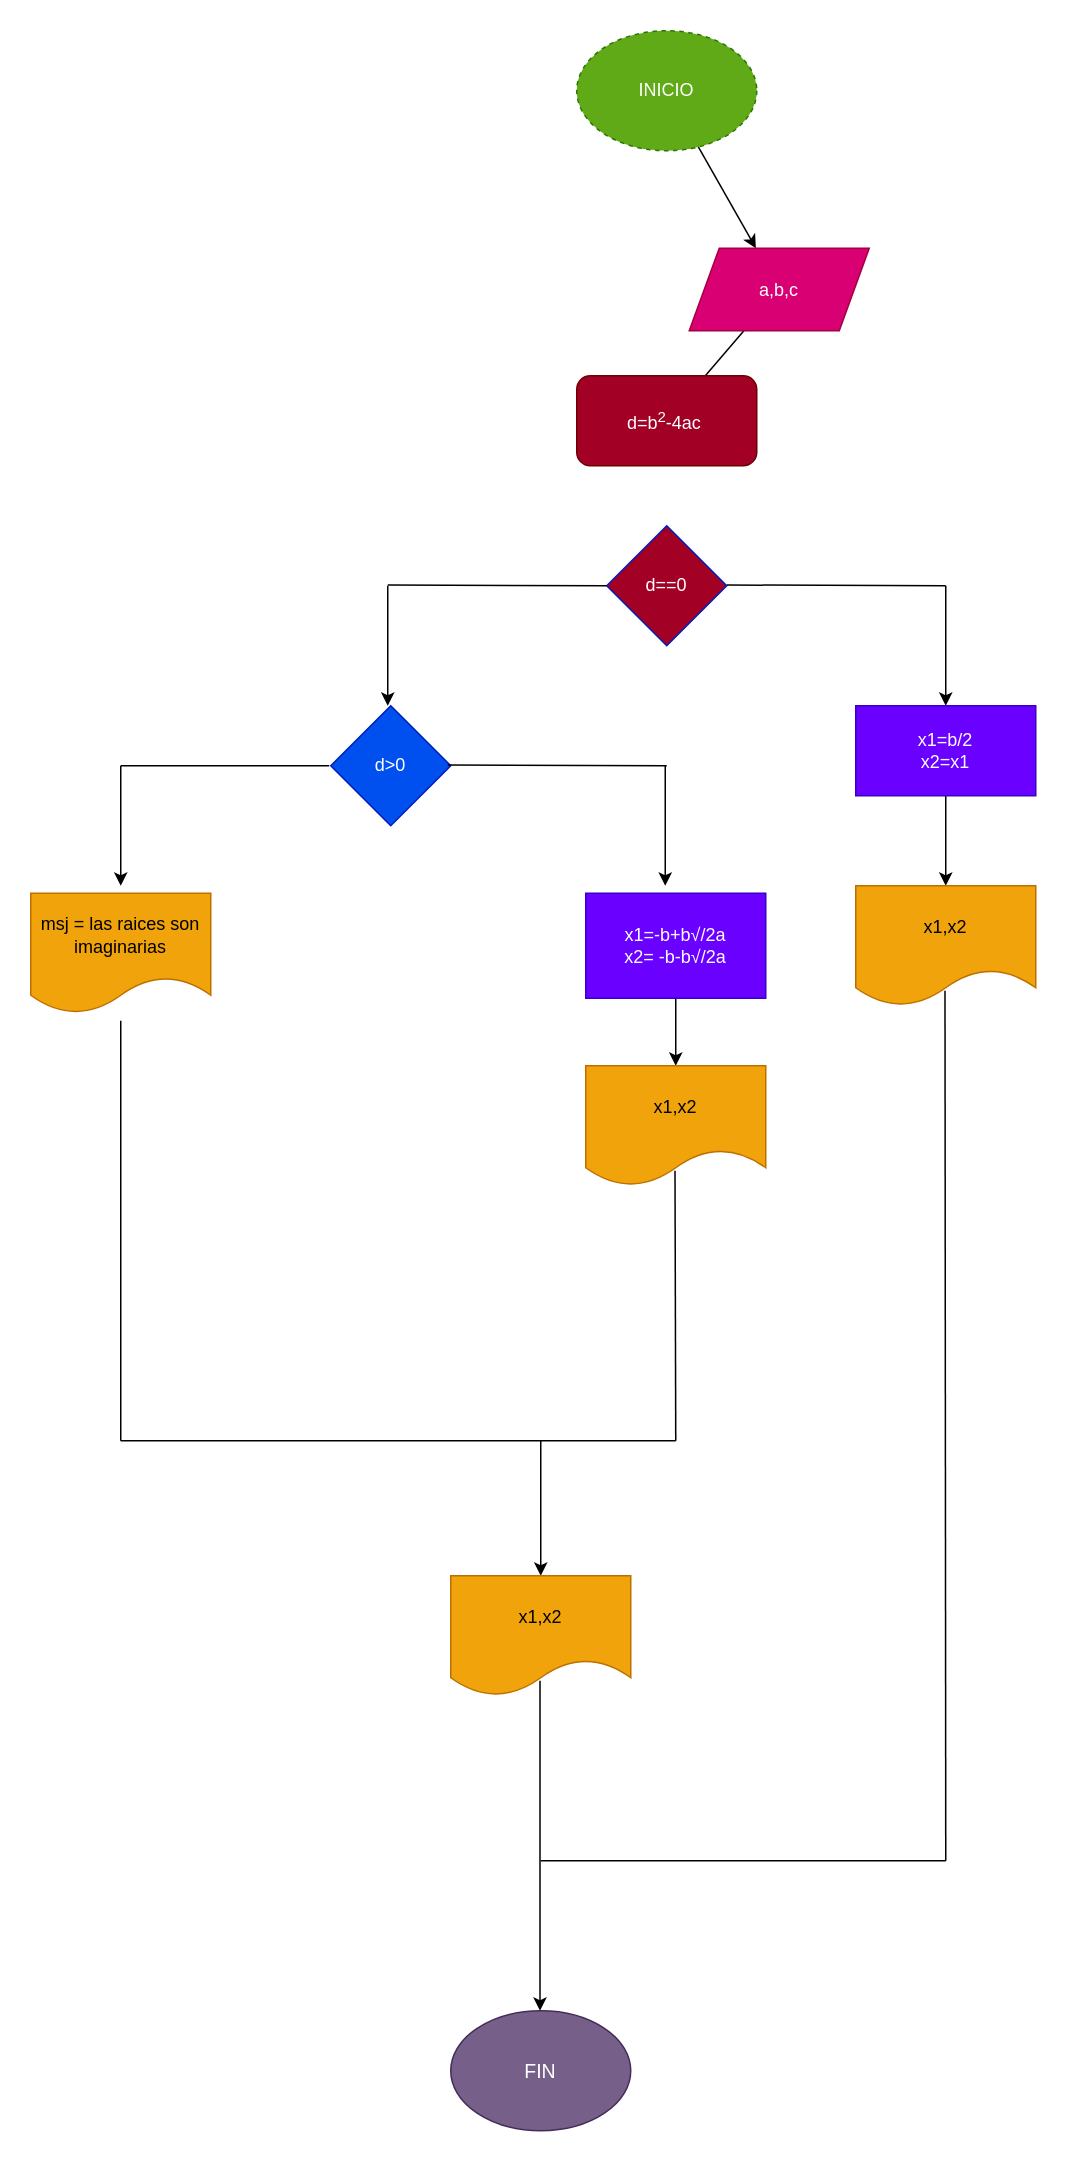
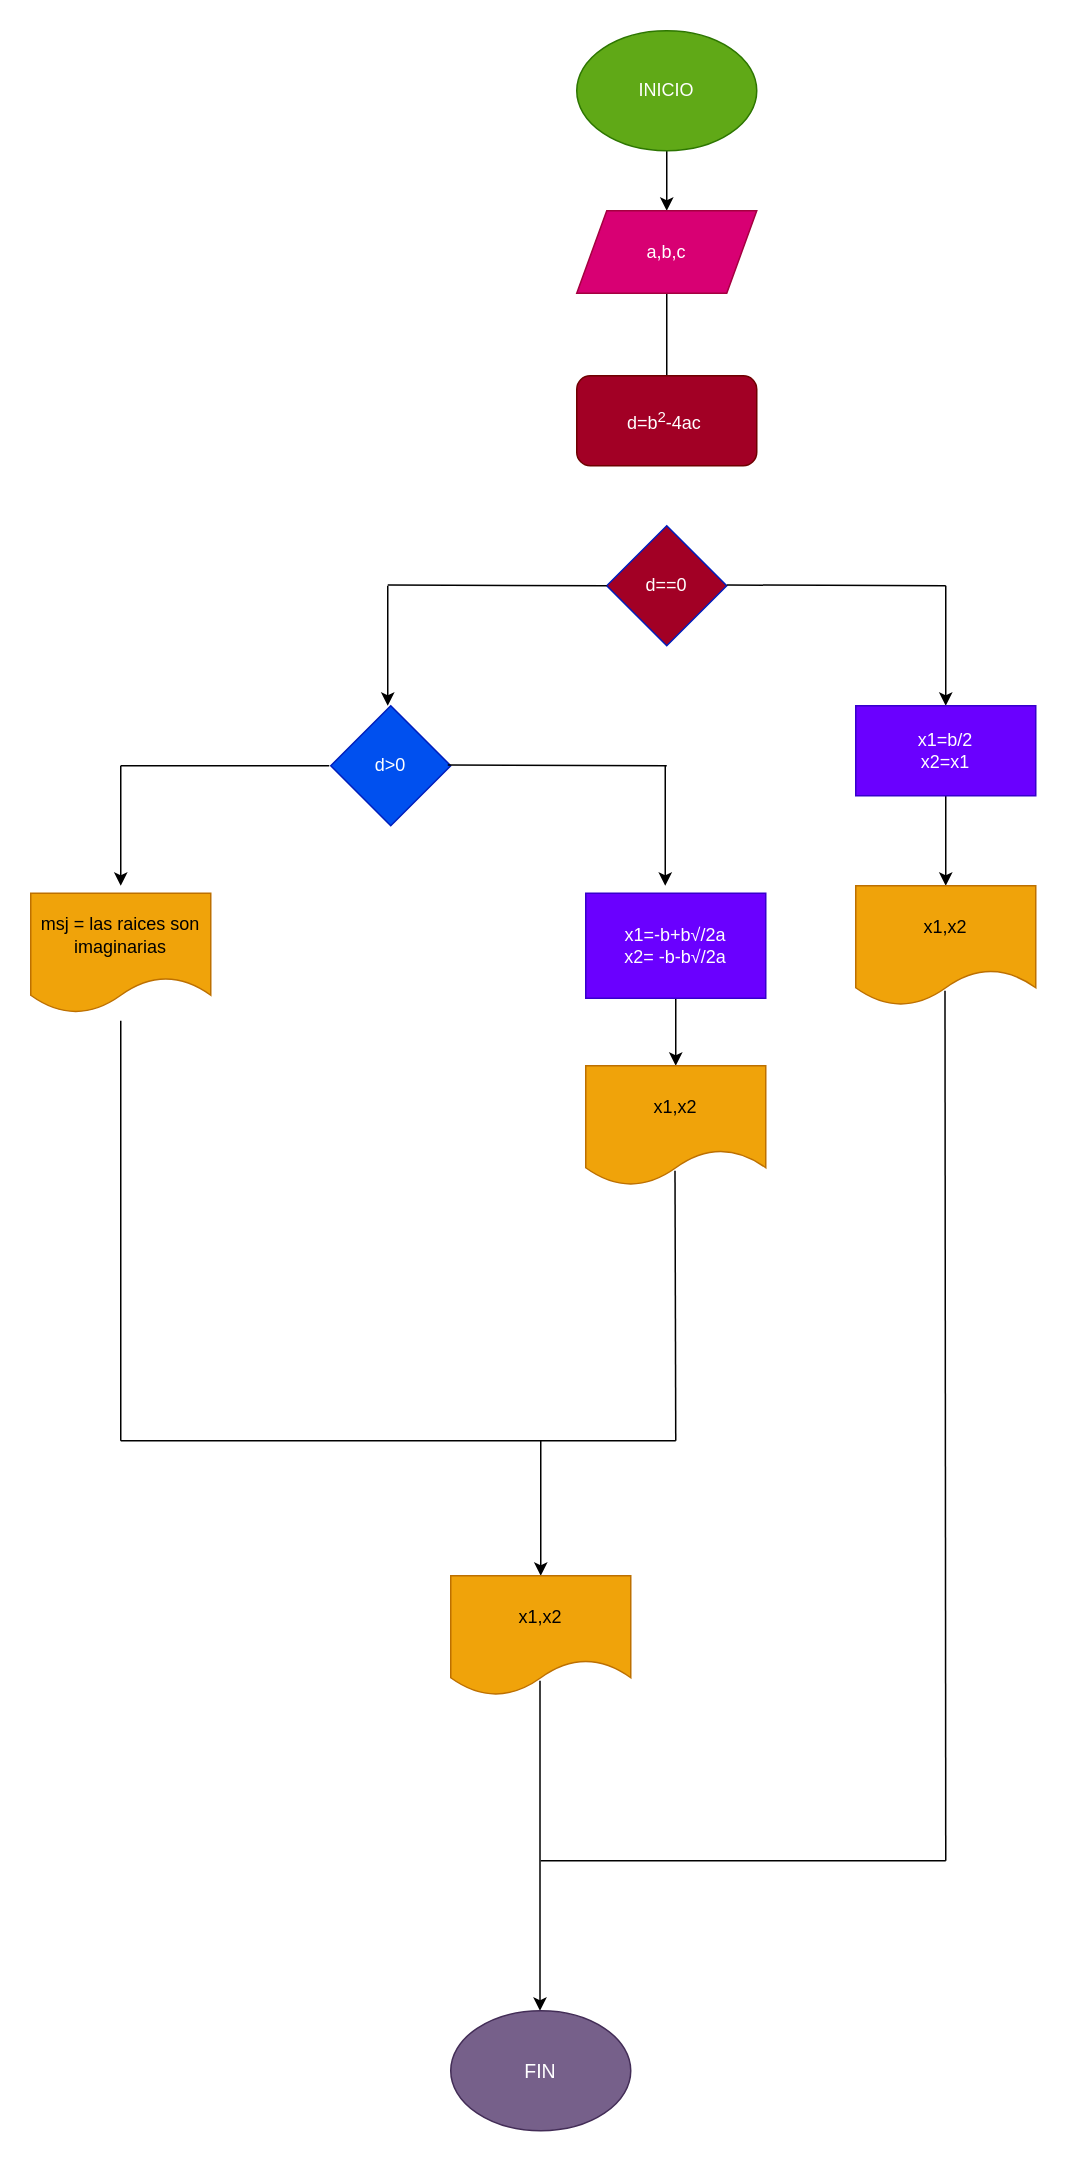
node "INICIO": style dashed -> solid
node "a,b,c": moved (779, 290) -> (667, 252)
